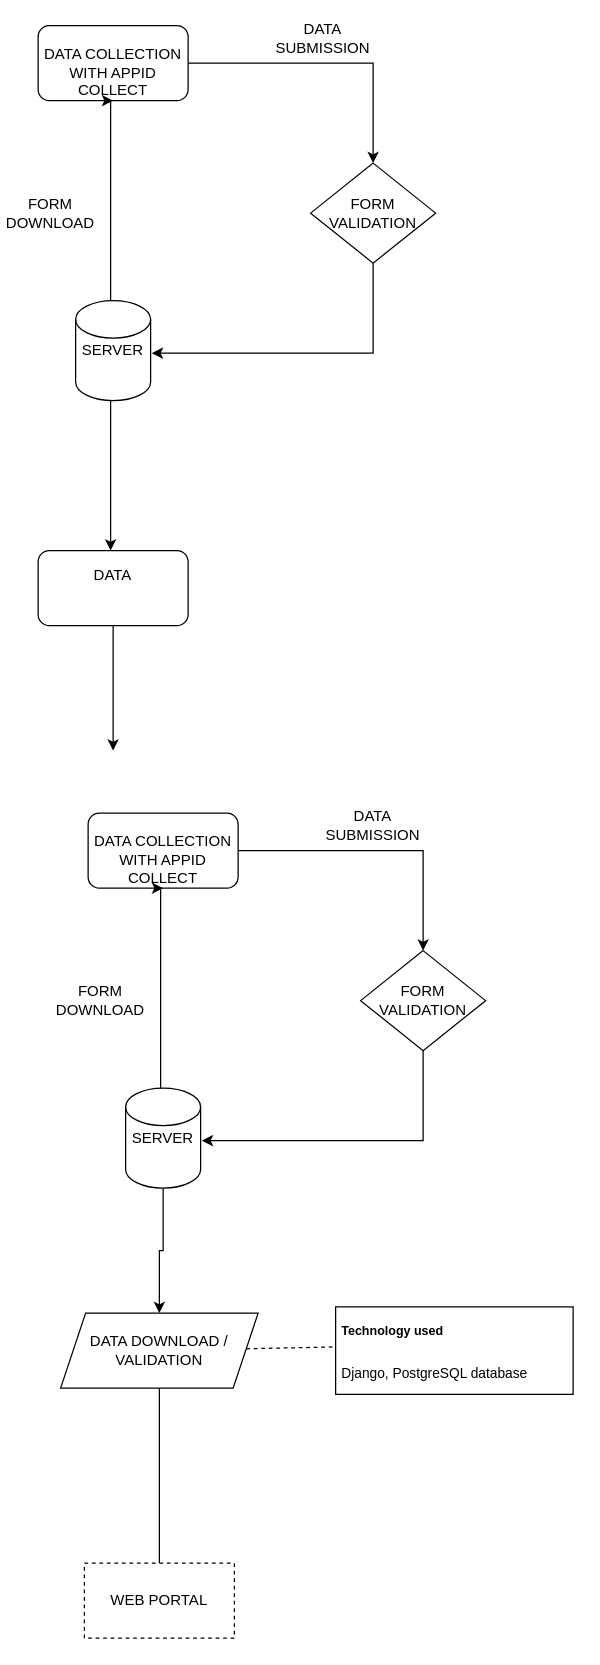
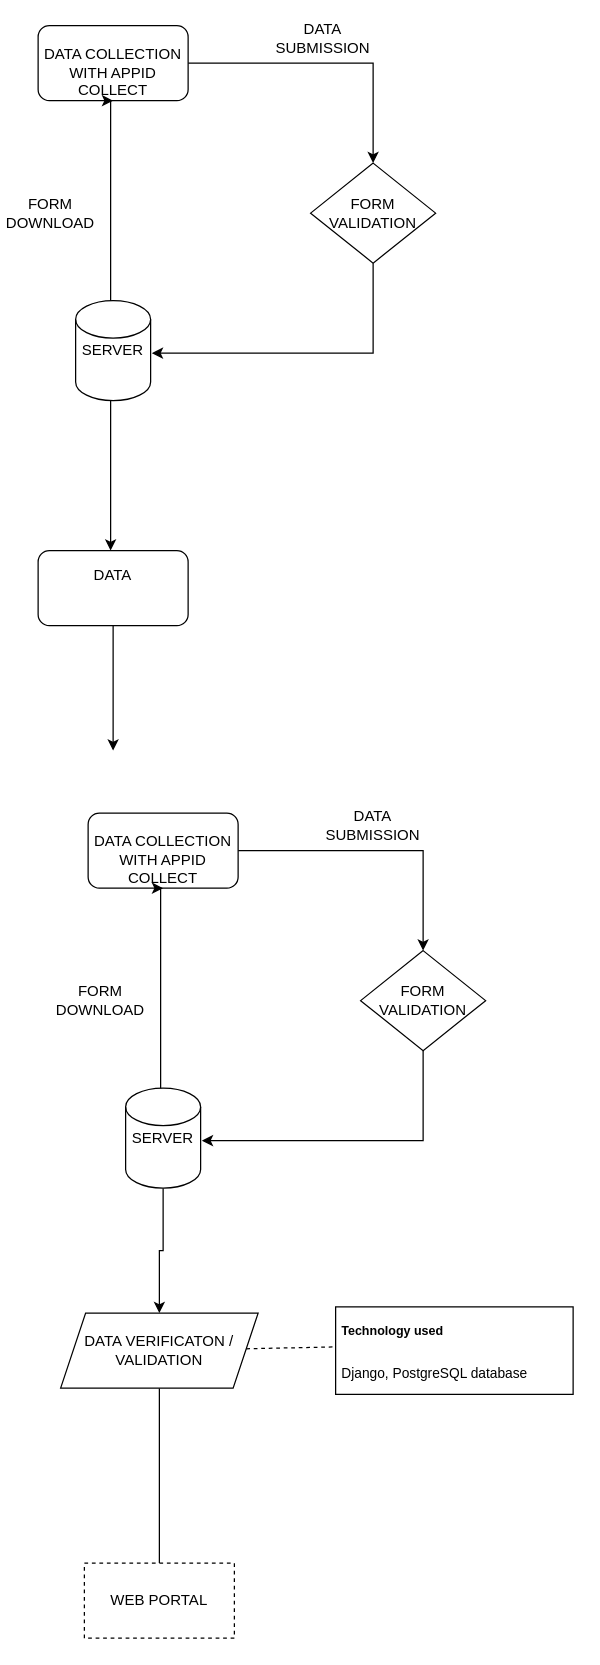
node "DATA DOWNLOAD / VALIDATION": label "DATA DOWNLOAD / VALIDATION" -> "DATA VERIFICATON / VALIDATION"
